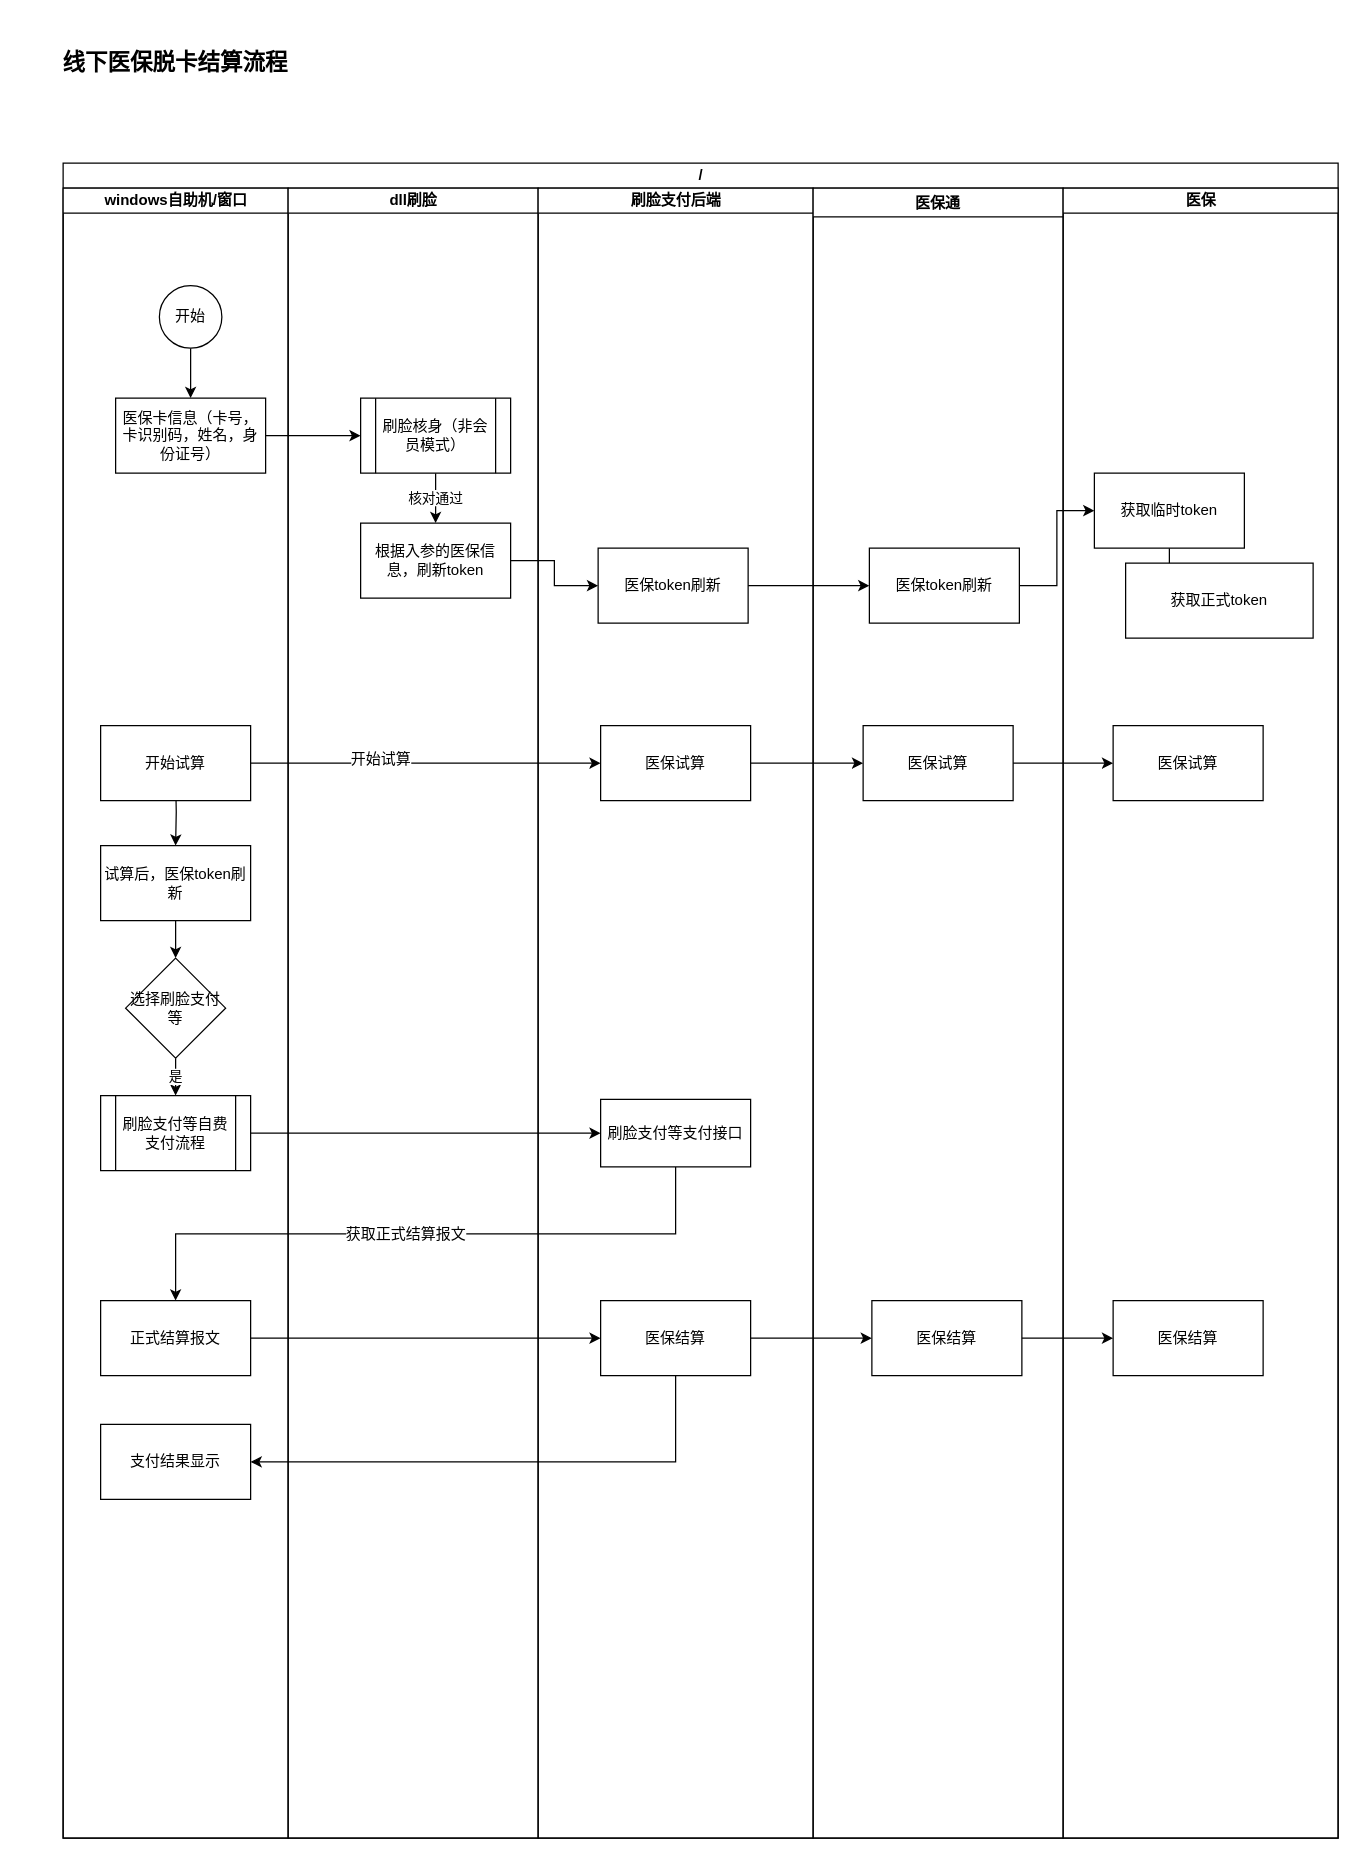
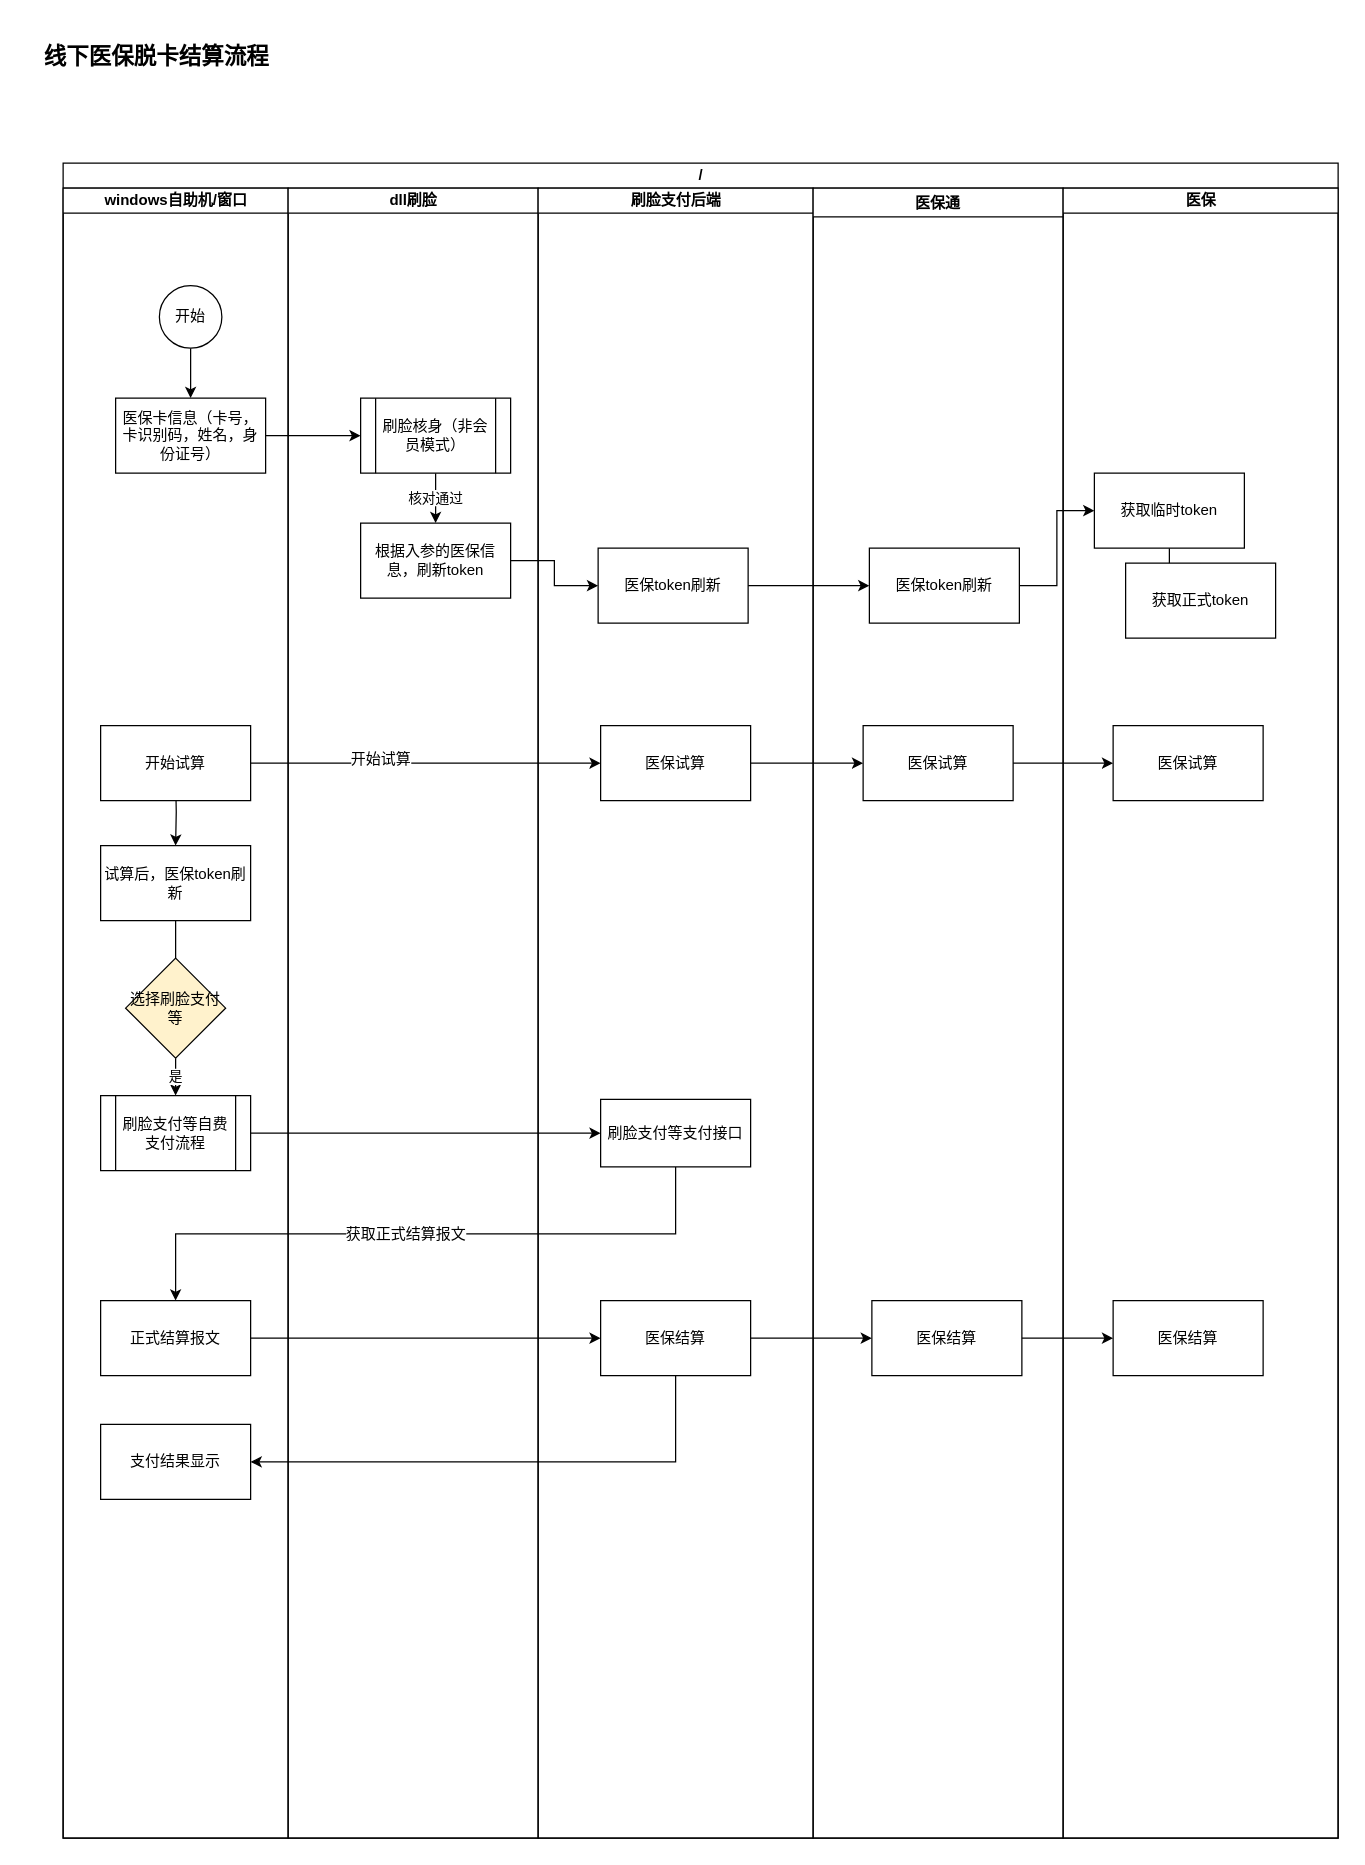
node "线下医保脱卡结算流程": moved (176, 63) -> (157, 57)
node "获取正式token": size 188x75 -> 150x75
edge "试算后，医保token刷新" -> "选择刷脸支付等": arrowhead classic -> none
node "选择刷脸支付等": fillcolor #ffffff -> #fff2cc
